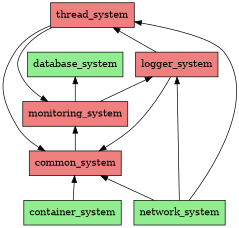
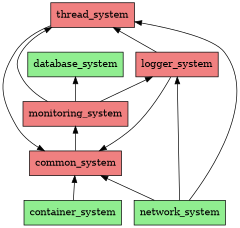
edge "thread_system" -> "monitoring_system": reversed
